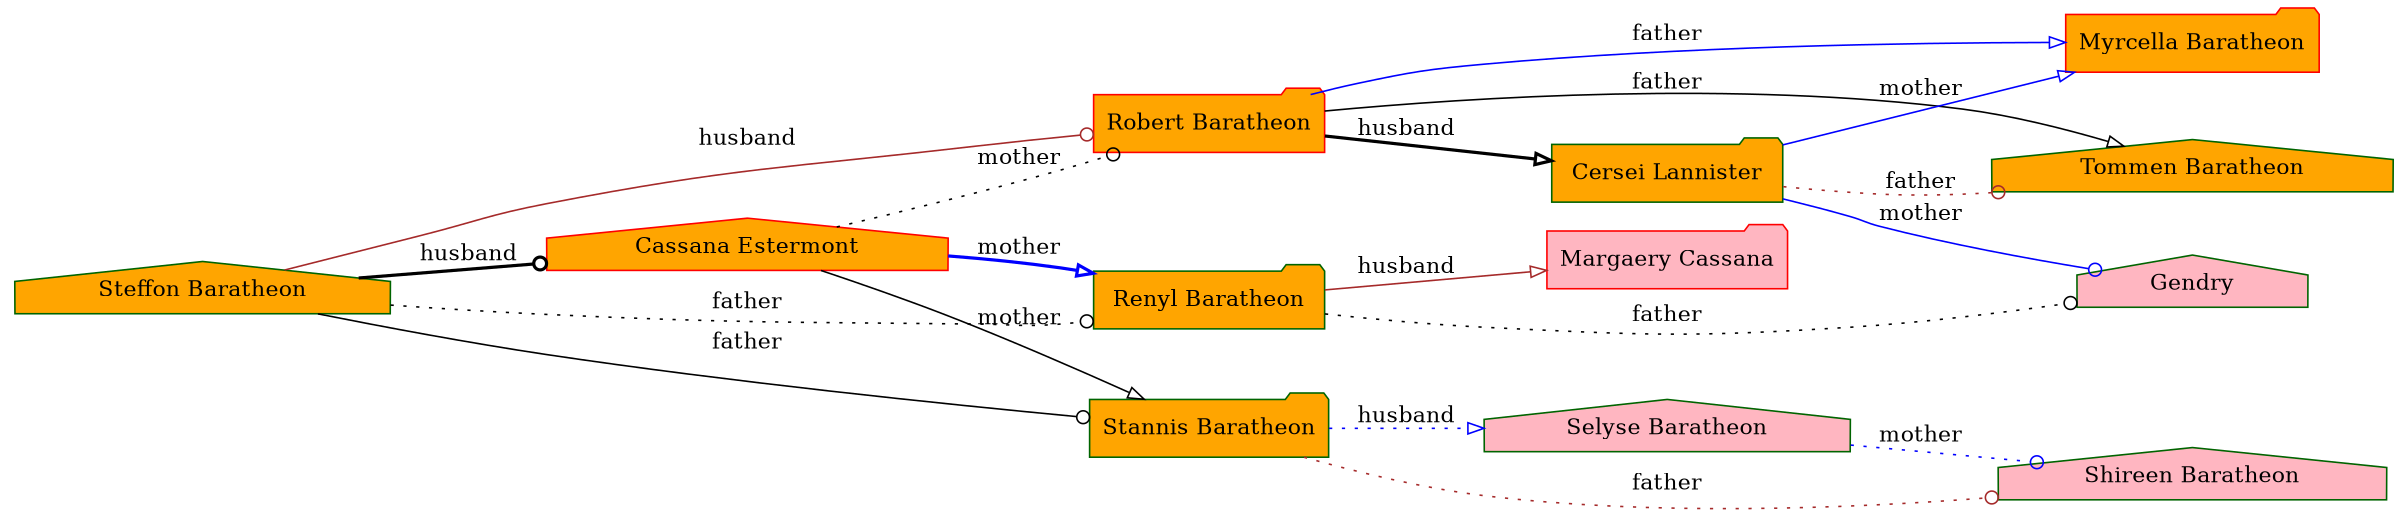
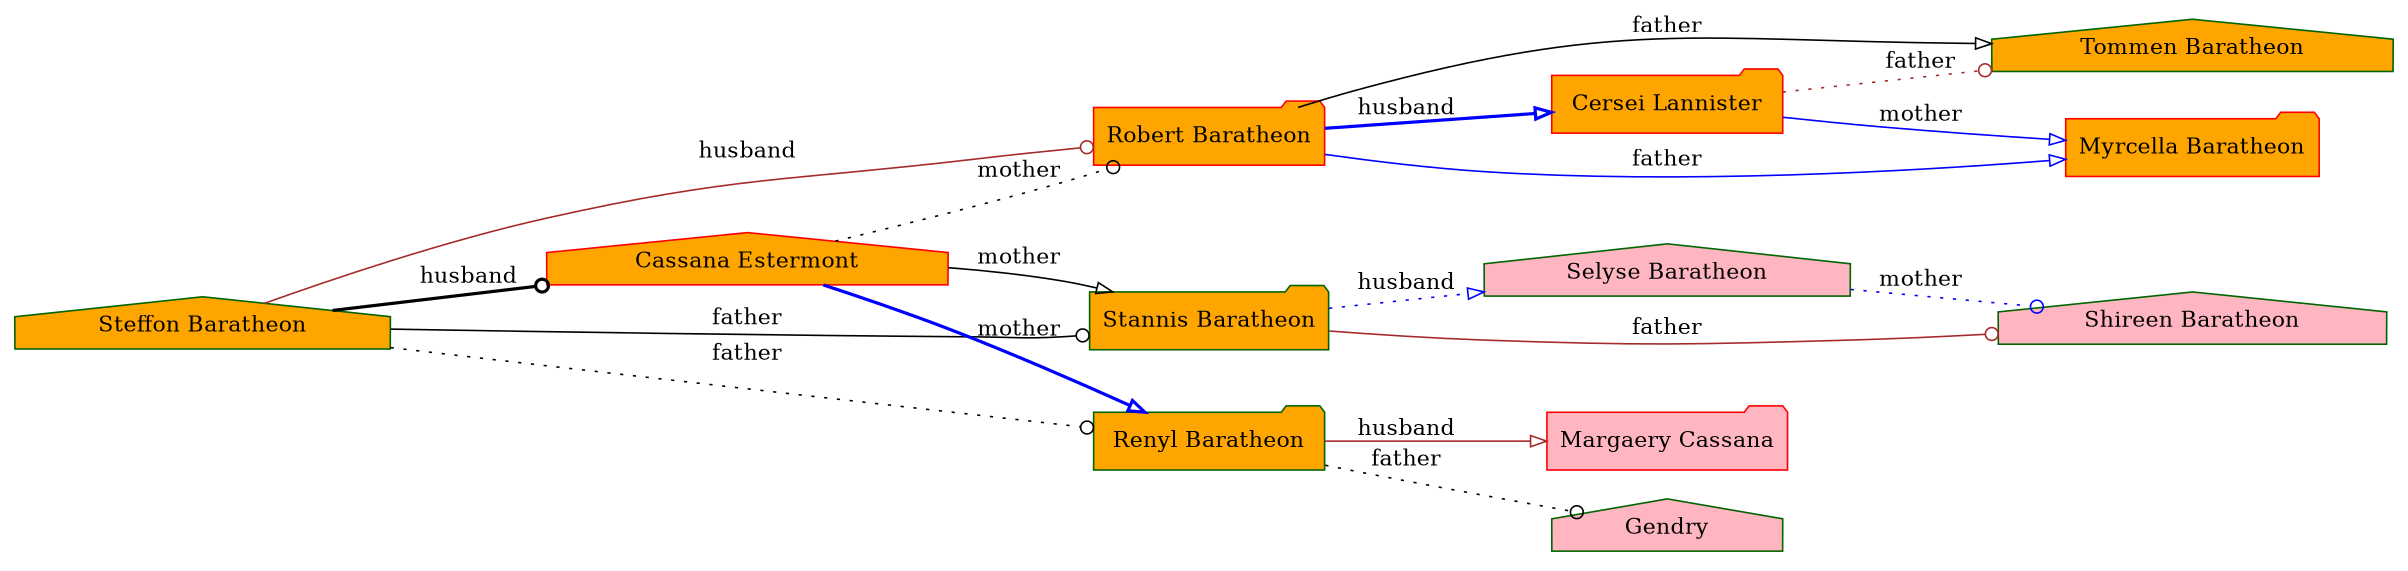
edge "Robert Baratheon" -> "Cersei Lannister": color black -> blue
node "Cersei Lannister": color darkgreen -> red
edge "Cersei Lannister" -> "Gendry": removed, label "mother"
edge "Stannis Baratheon" -> "Shireen Baratheon": style dotted -> solid
